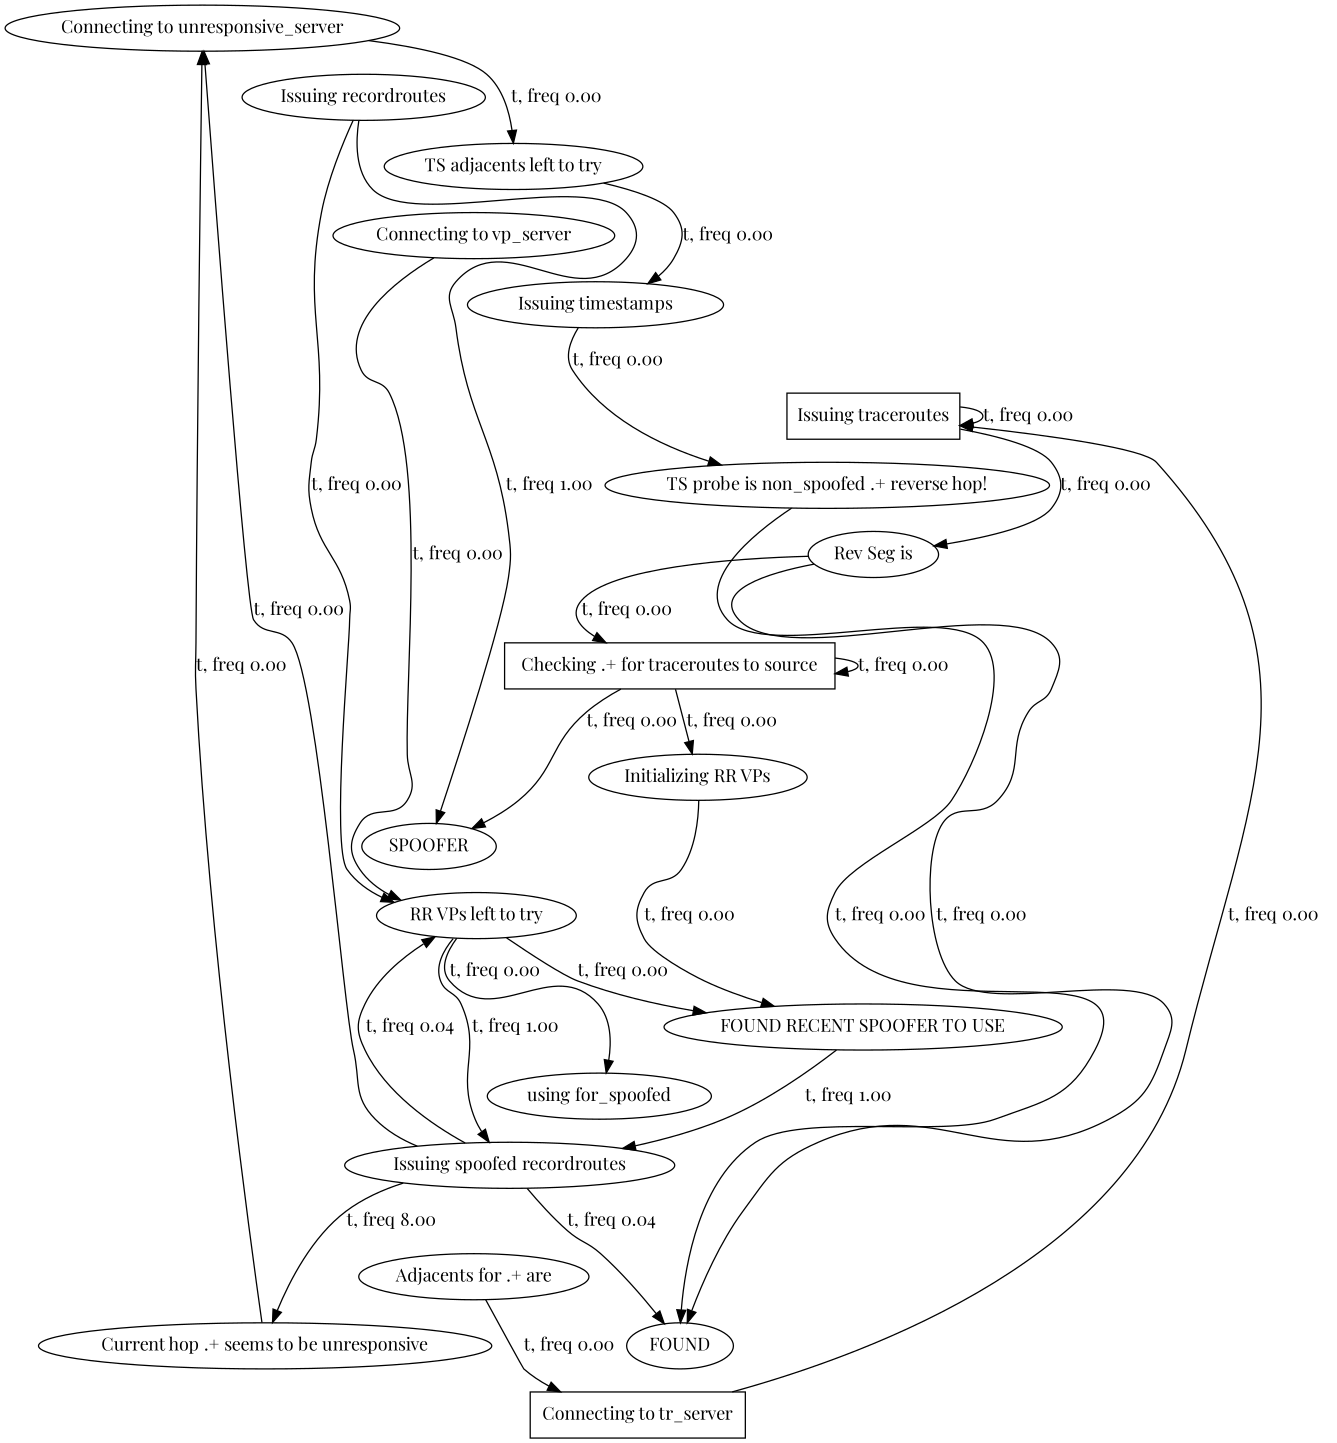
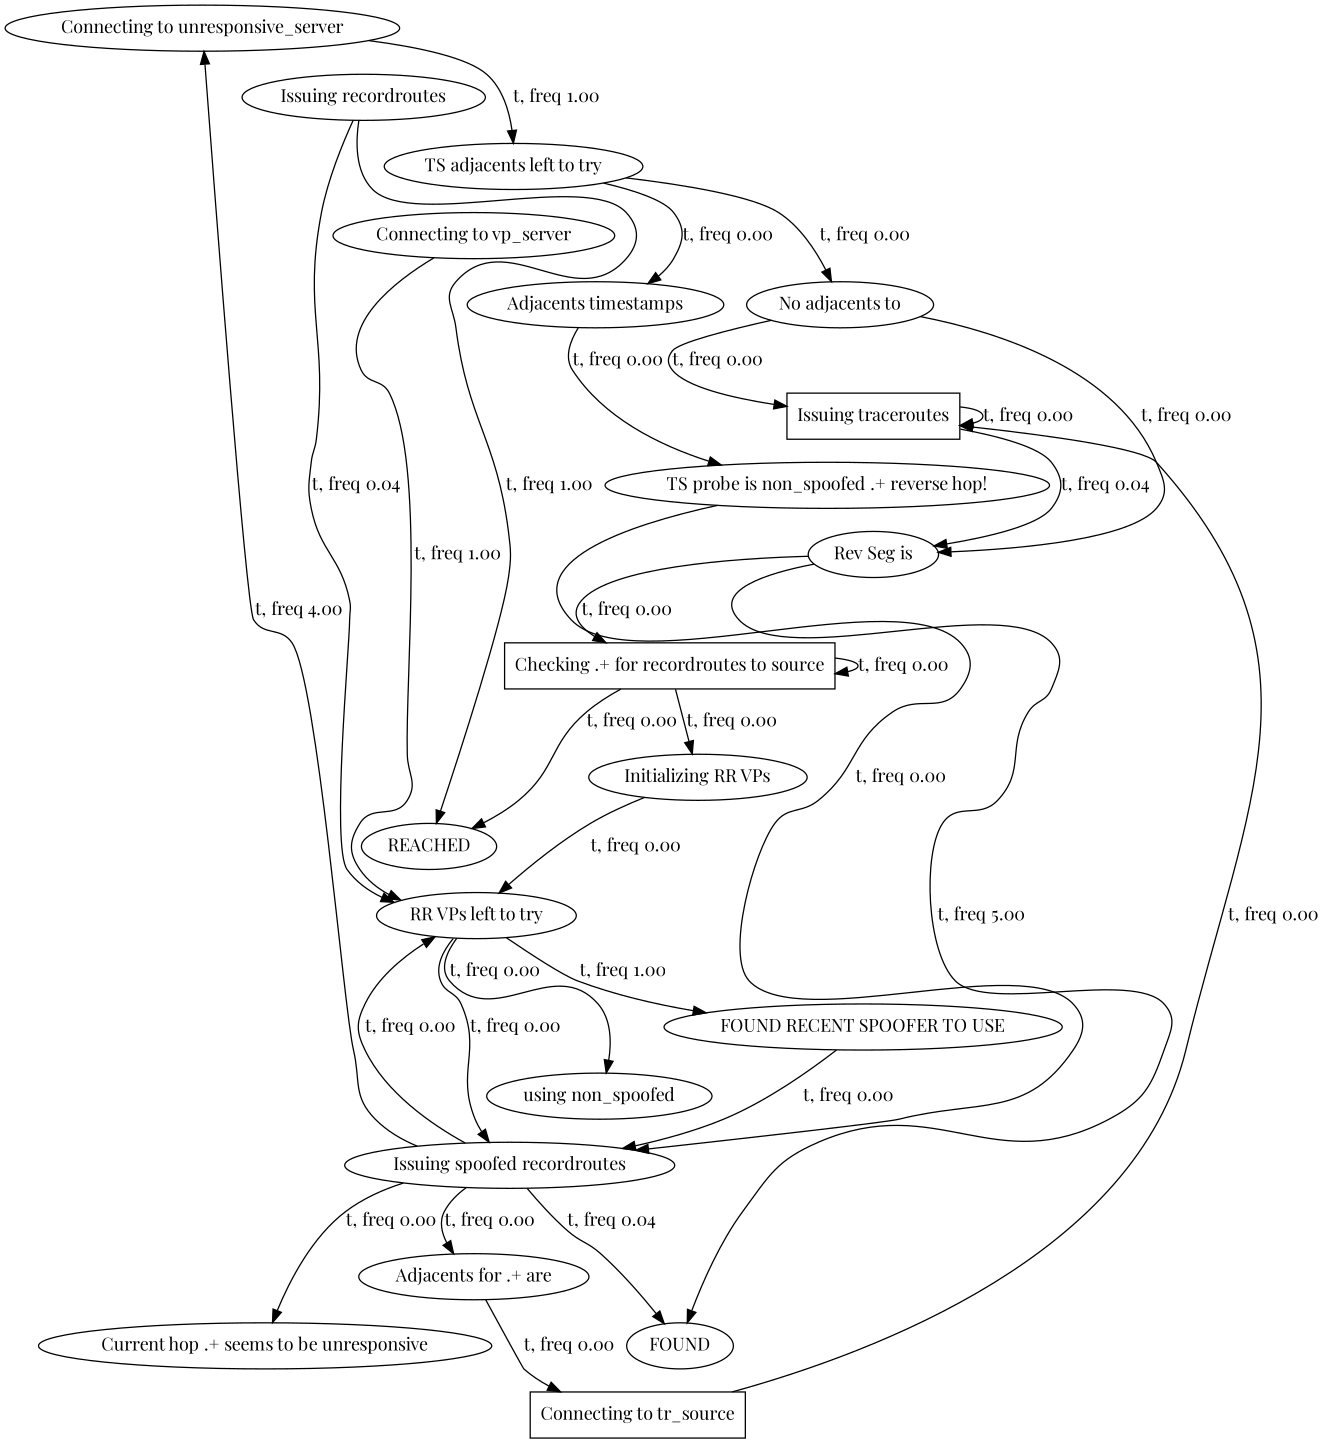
edge "Connecting to unresponsive_server" -> "TS adjacents left to try": label "t, freq 0.00" -> "t, freq 1.00"
node "Issuing timestamps": label "Issuing timestamps" -> "Adjacents timestamps"
node "No adjacents to": added
edge "Issuing recordroutes" -> "RR VPs left to try": label "t, freq 0.00" -> "t, freq 0.04"
edge "Issuing traceroutes" -> "Rev Seg is": label "t, freq 0.00" -> "t, freq 0.04"
edge "Connecting to vp_server" -> "RR VPs left to try": label "t, freq 0.00" -> "t, freq 1.00"
edge "Issuing spoofed recordroutes" -> "Connecting to unresponsive_server": label "t, freq 0.00" -> "t, freq 4.00"
node "Checking .+ for traceroutes to source": label "Checking .+ for traceroutes to source" -> "Checking .+ for recordroutes to source"
edge "Current hop .+ seems to be unresponsive" -> "Connecting to unresponsive_server": removed, label "t, freq 0.00"
node "SPOOFER": label "SPOOFER" -> "REACHED"
edge "Rev Seg is" -> "FOUND": label "t, freq 0.00" -> "t, freq 5.00"
edge "Initializing RR VPs" -> "FOUND RECENT SPOOFER TO USE": now "Initializing RR VPs" -> "RR VPs left to try"
edge "RR VPs left to try" -> "FOUND RECENT SPOOFER TO USE": label "t, freq 0.00" -> "t, freq 1.00"
edge "TS probe is non_spoofed .+ reverse hop!" -> "FOUND": now "TS probe is non_spoofed .+ reverse hop!" -> "Issuing spoofed recordroutes"
edge "Issuing spoofed recordroutes" -> "RR VPs left to try": label "t, freq 0.04" -> "t, freq 0.00"
edge "RR VPs left to try" -> "Issuing spoofed recordroutes": label "t, freq 1.00" -> "t, freq 0.00"
node "using for_spoofed": label "using for_spoofed" -> "using non_spoofed"
edge "FOUND RECENT SPOOFER TO USE" -> "Issuing spoofed recordroutes": label "t, freq 1.00" -> "t, freq 0.00"
edge "Issuing spoofed recordroutes" -> "Adjacents for .+ are": added, label "t, freq 0.00"
edge "Issuing spoofed recordroutes" -> "Current hop .+ seems to be unresponsive": label "t, freq 8.00" -> "t, freq 0.00"
node "Connecting to tr_server": label "Connecting to tr_server" -> "Connecting to tr_source"
